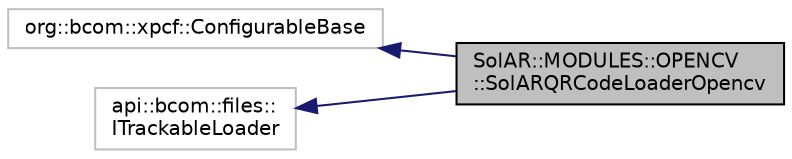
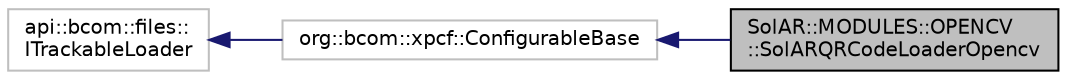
edge "SolAR::MODULES::OPENCV ::SolARQRCodeLoaderOpencv" -> "api::bcom::files:: ITrackableLoader": now "org::bcom::xpcf::ConfigurableBase" -> "api::bcom::files:: ITrackableLoader"
